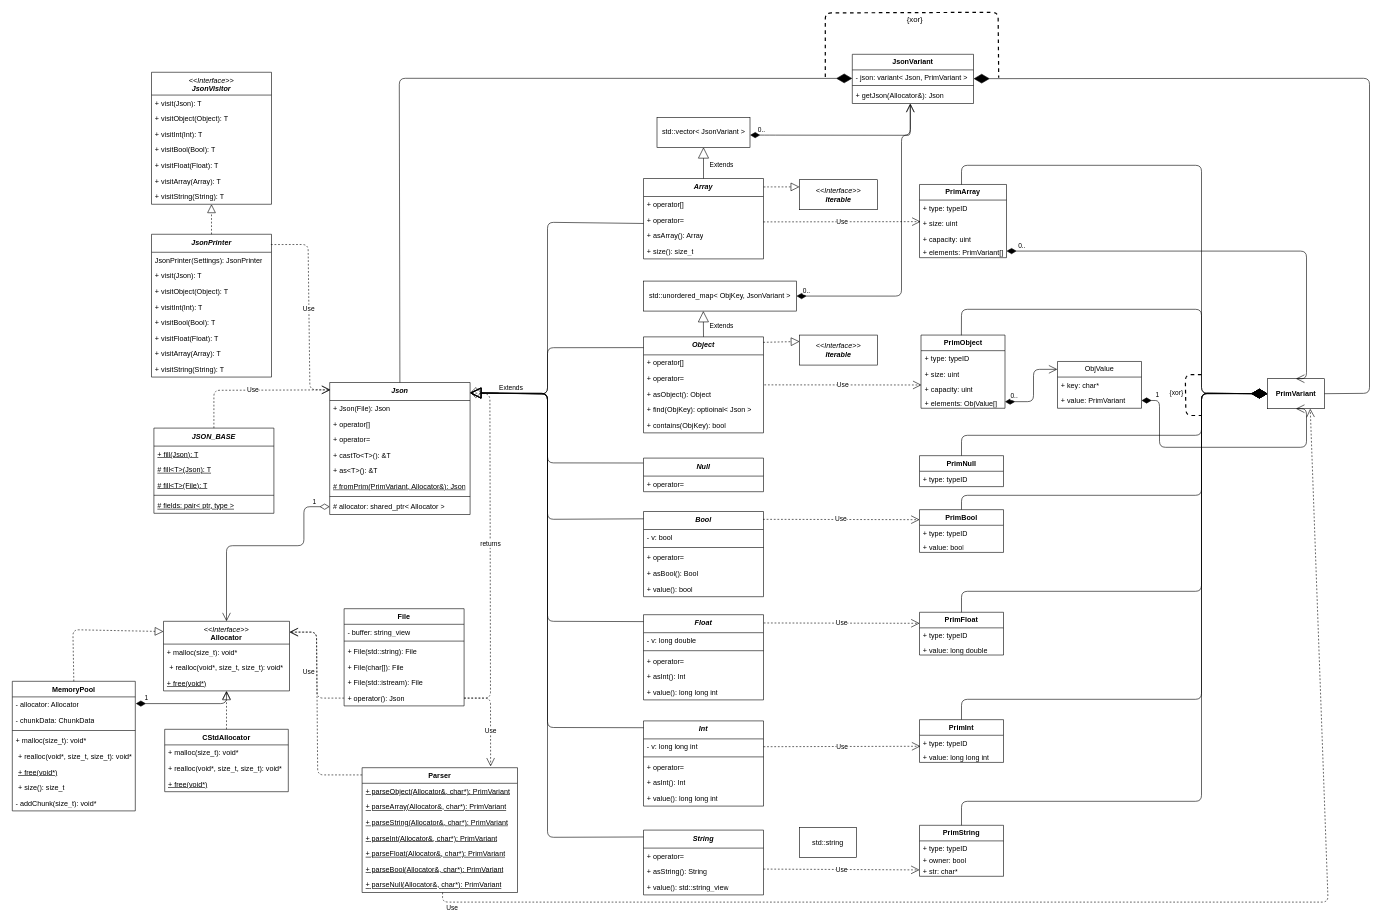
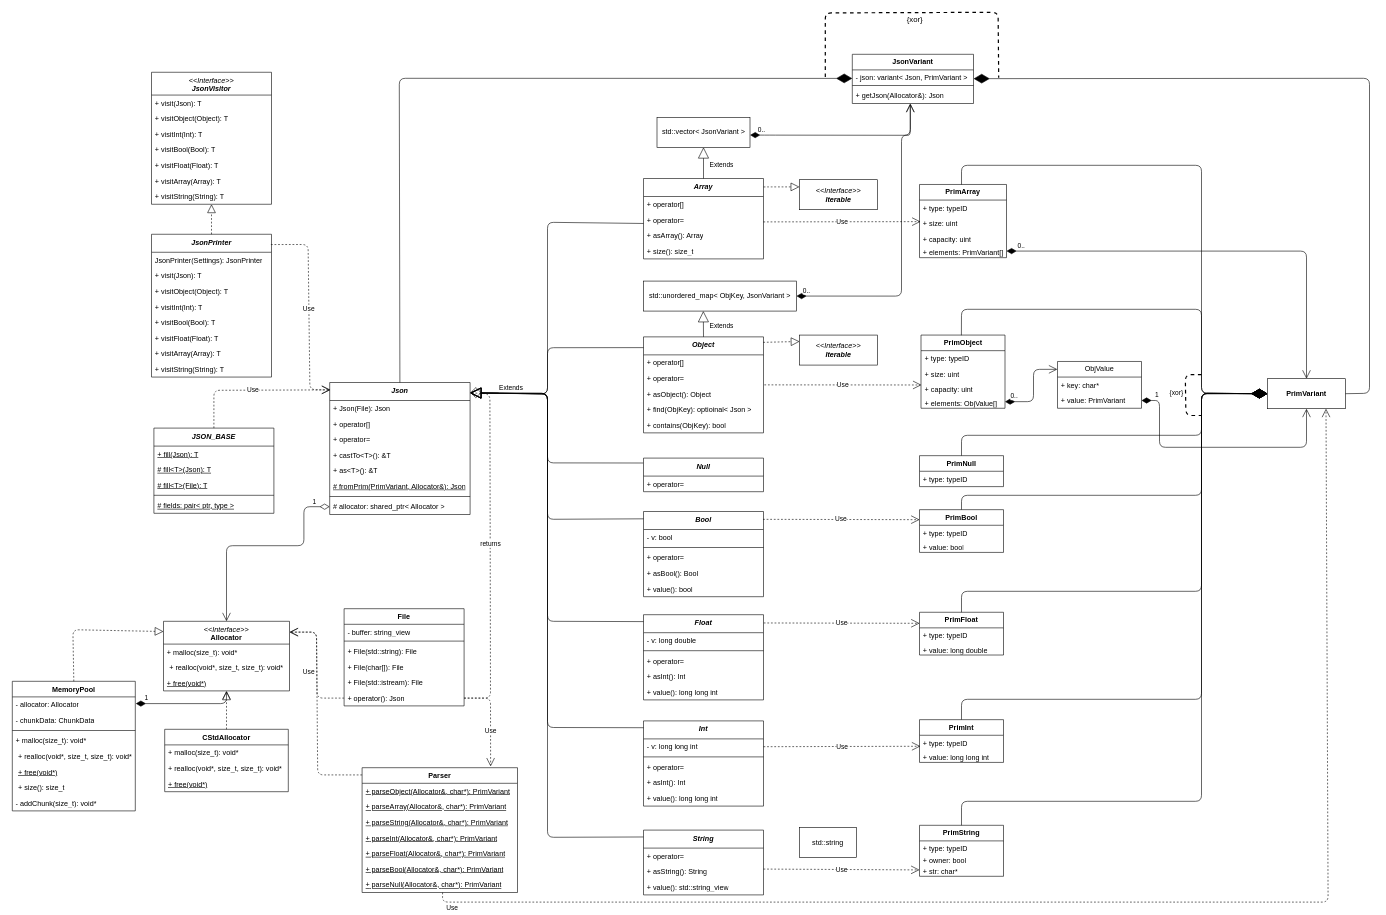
node "PrimVariant": size 57x30 -> 78x30
